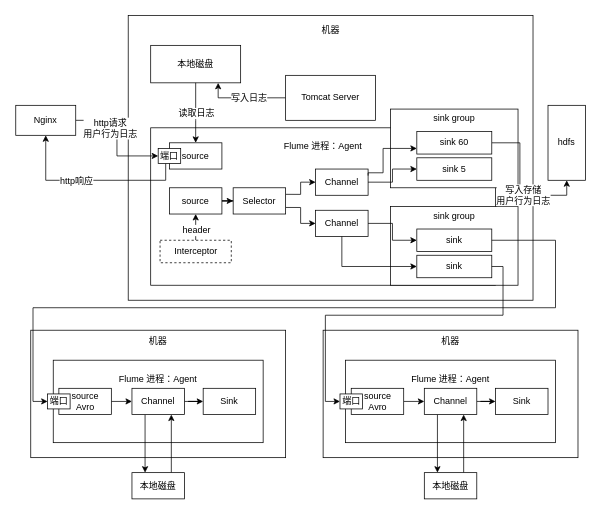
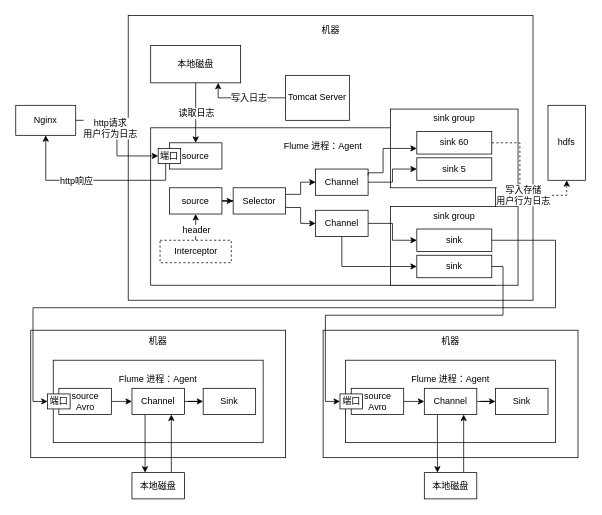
node "Tomcat Server": size 90x45 -> 64x45
edge "sink 60" -> "hdfs": style solid -> dashed
